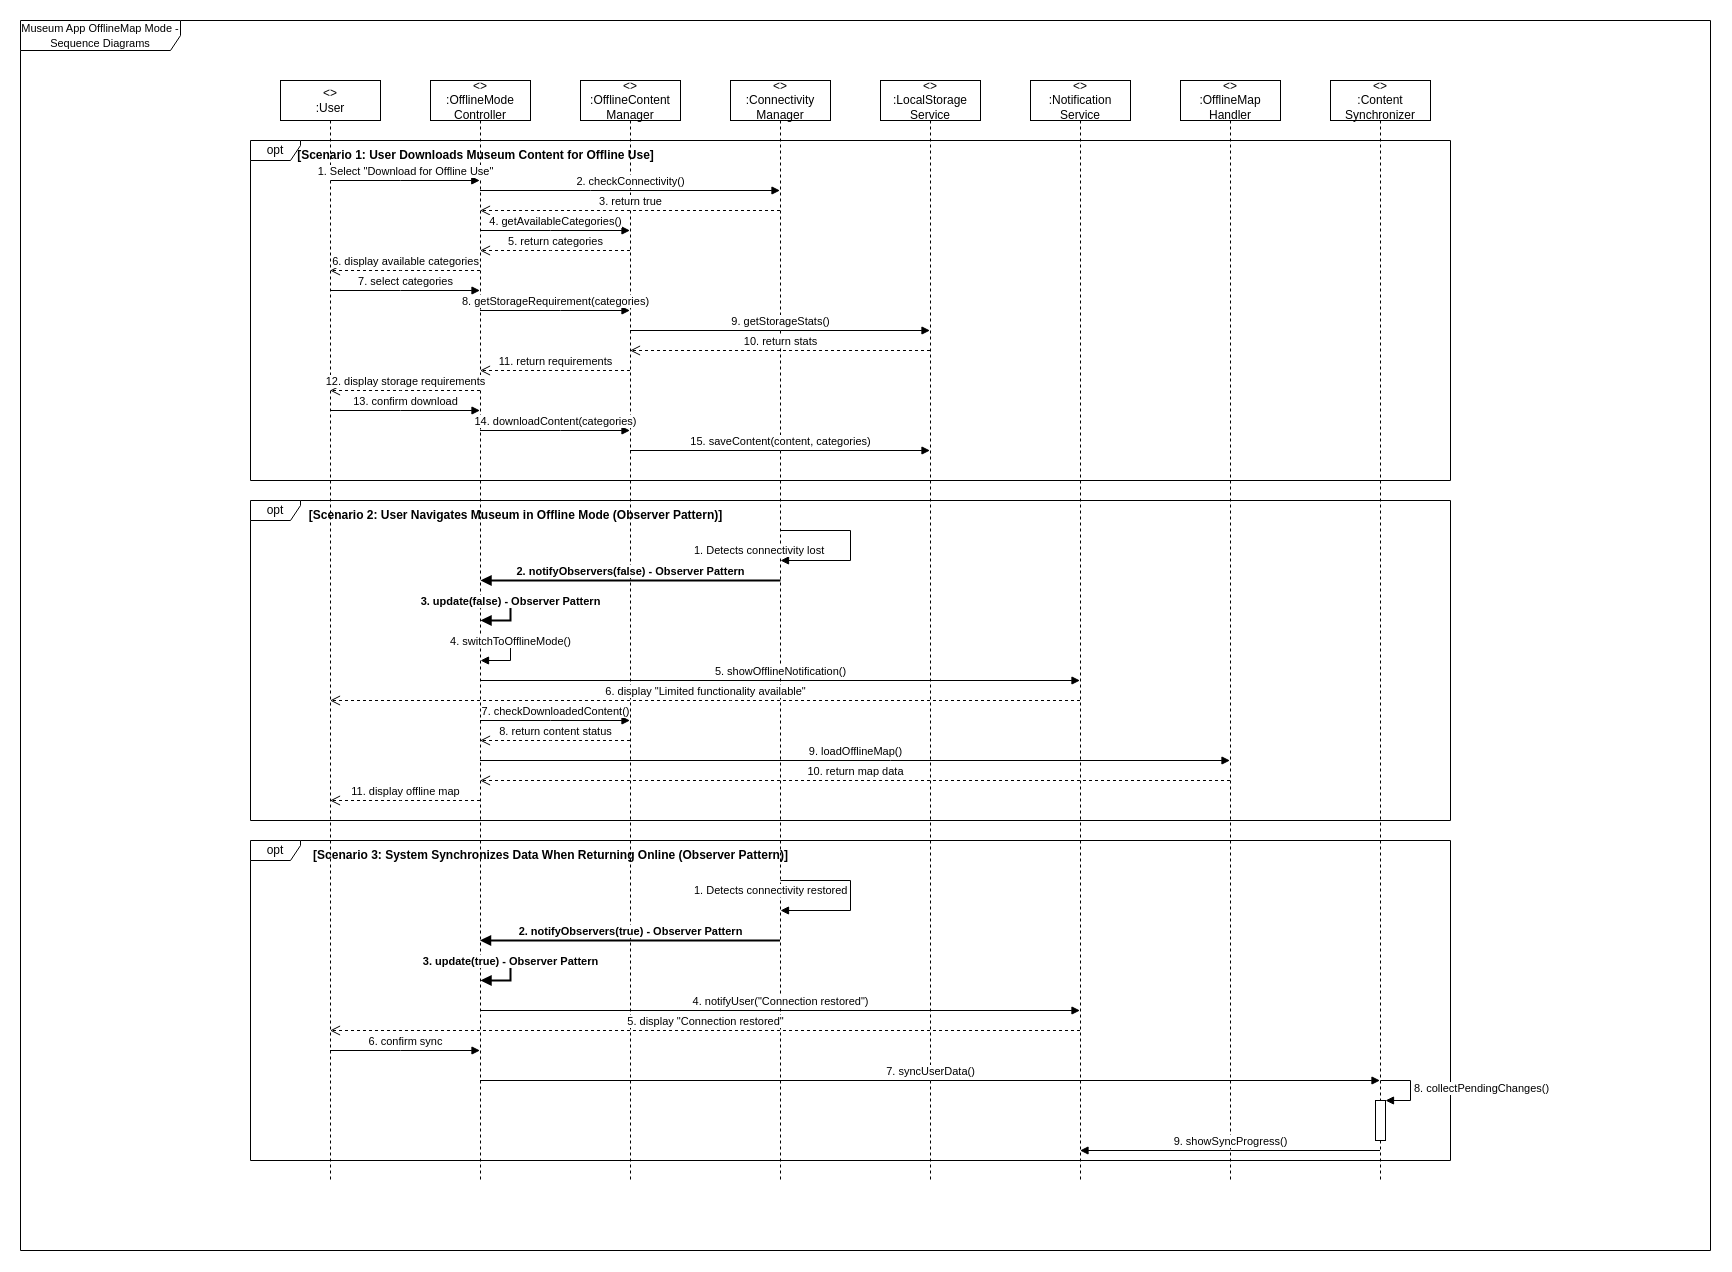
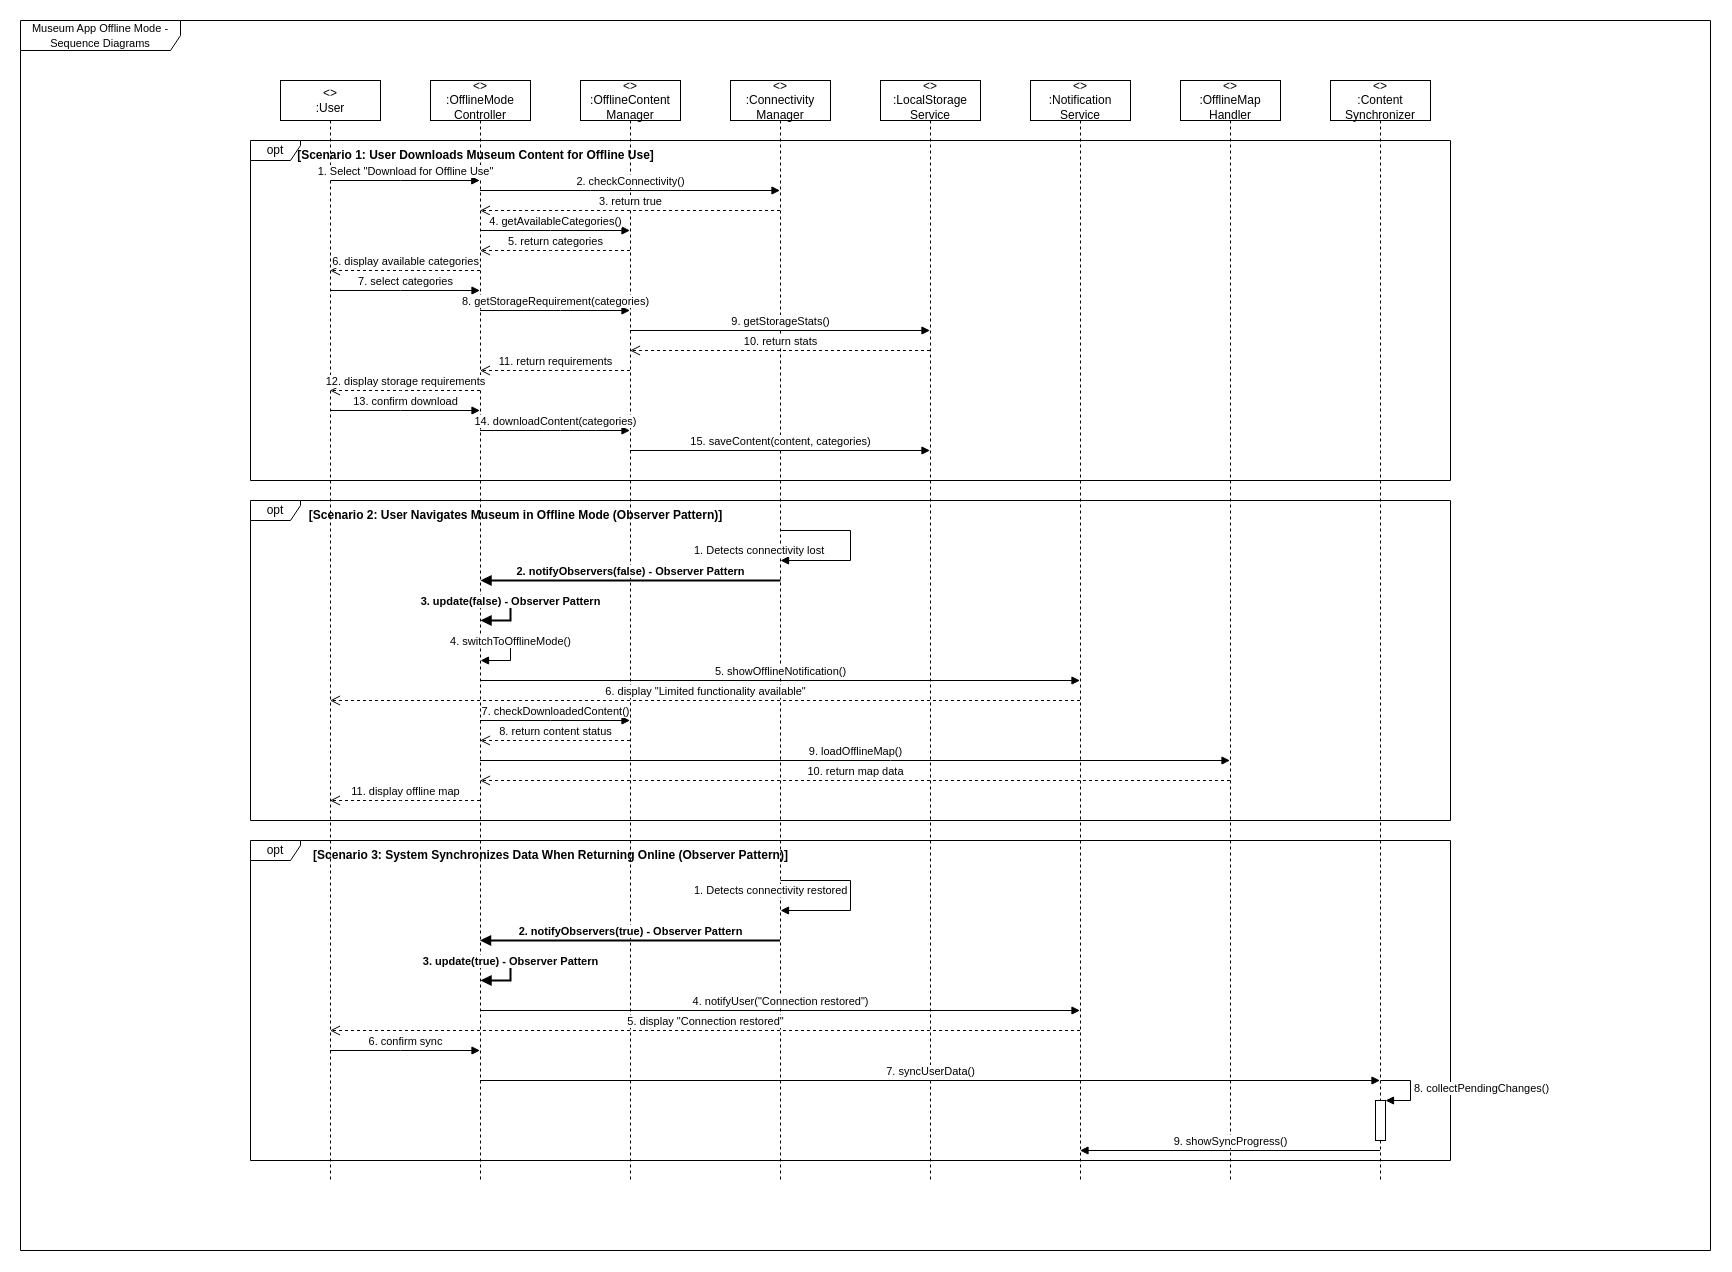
node "Museum App OfflineMap Mode - Sequence Diagrams": label "Museum App OfflineMap Mode - Sequence Diagrams" -> "Museum App Offline Mode - Sequence Diagrams"
